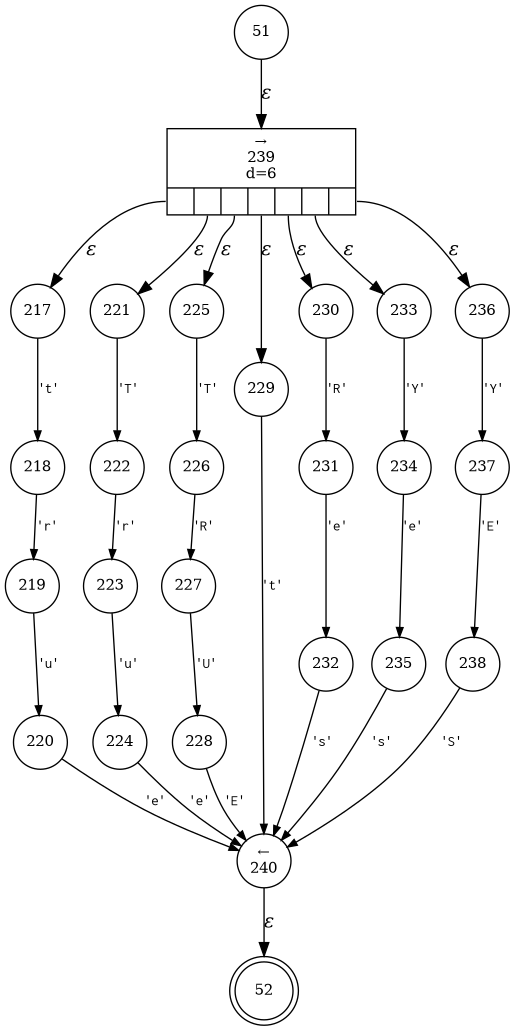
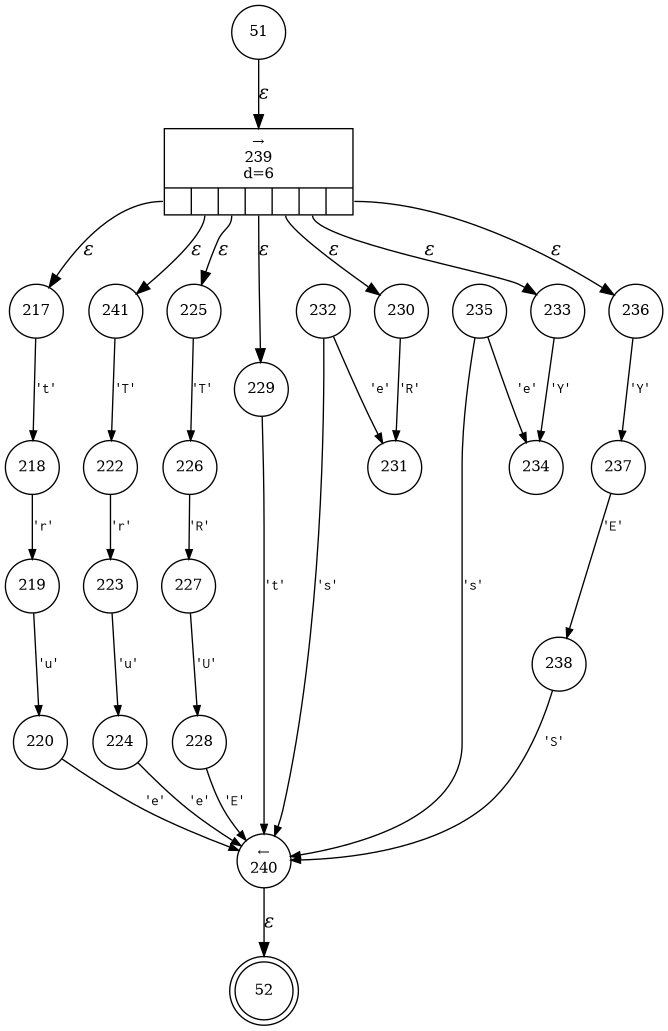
node "221": label "221" -> "241"
edge "231" -> "232": reversed
edge "234" -> "235": reversed
